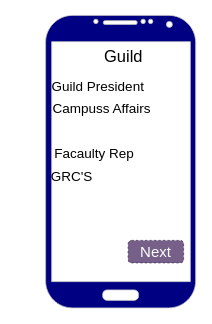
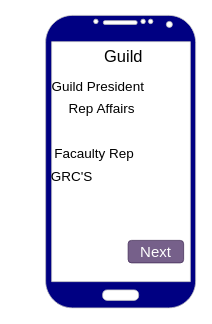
node "Campuss Affairs": label "Campuss Affairs" -> "Rep Affairs"
node "Next": style dashed -> solid
